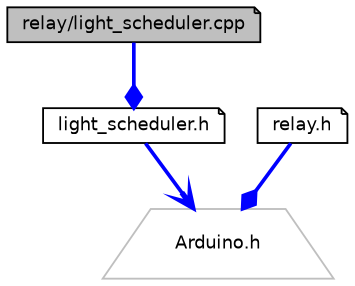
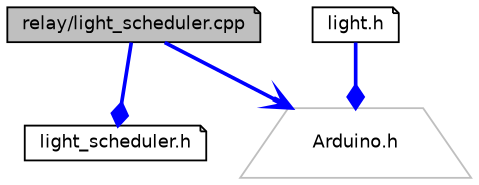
node "relay.h": label "relay.h" -> "light.h"
edge "light_scheduler.h" -> "Arduino.h": now "relay/light_scheduler.cpp" -> "Arduino.h"
